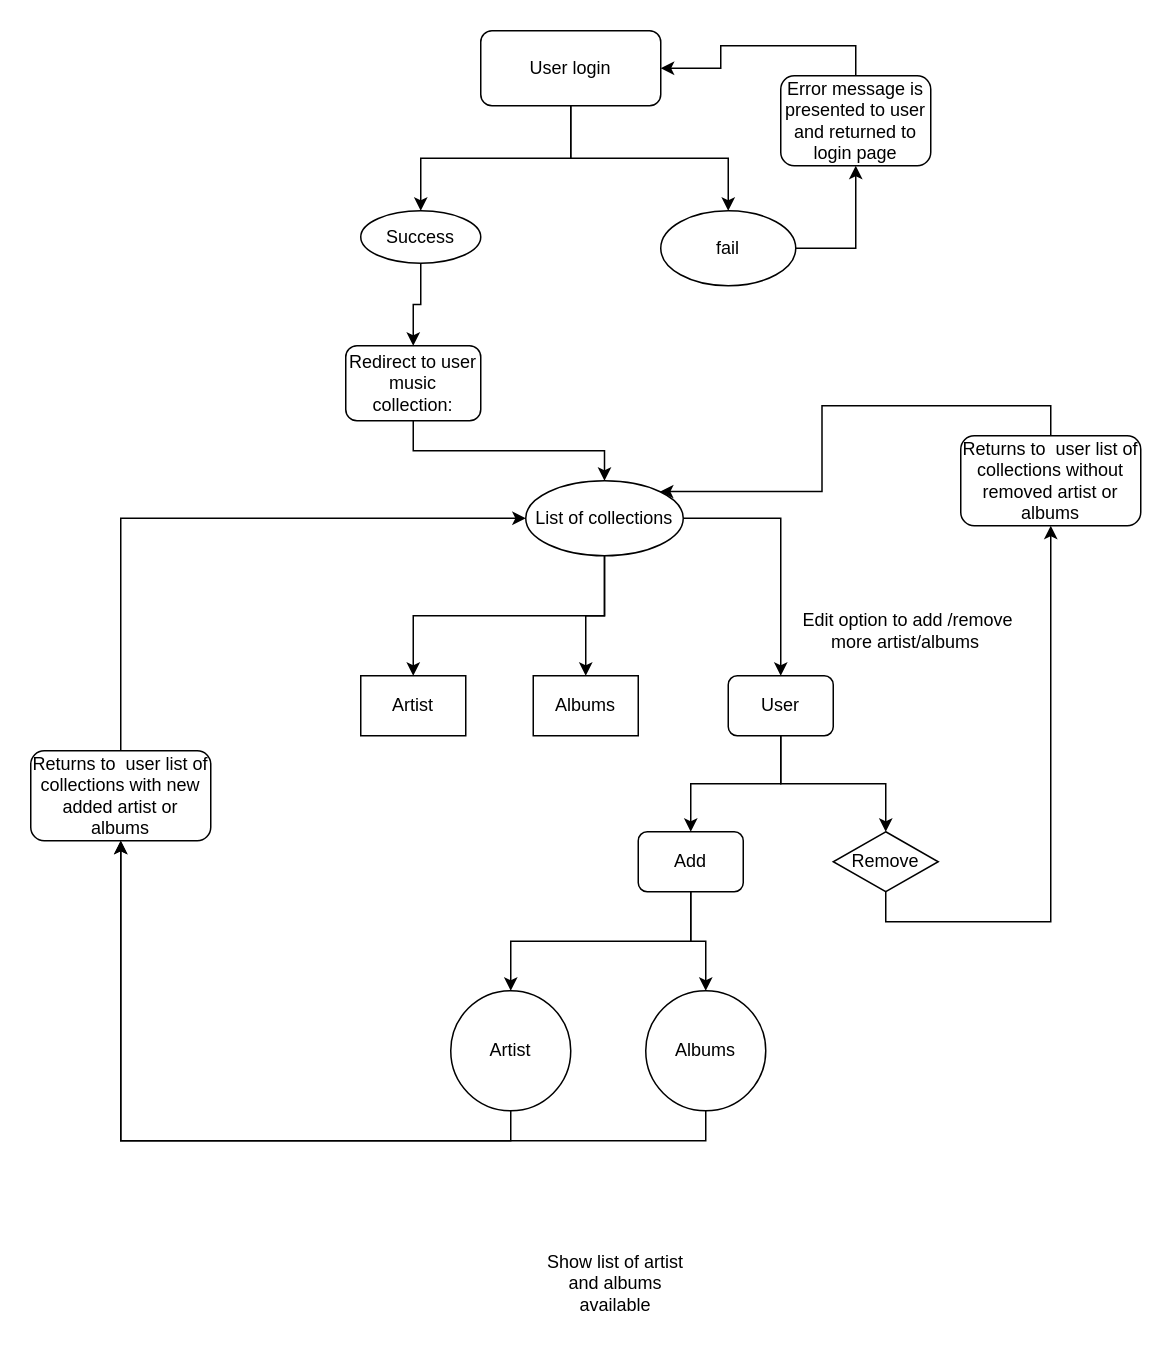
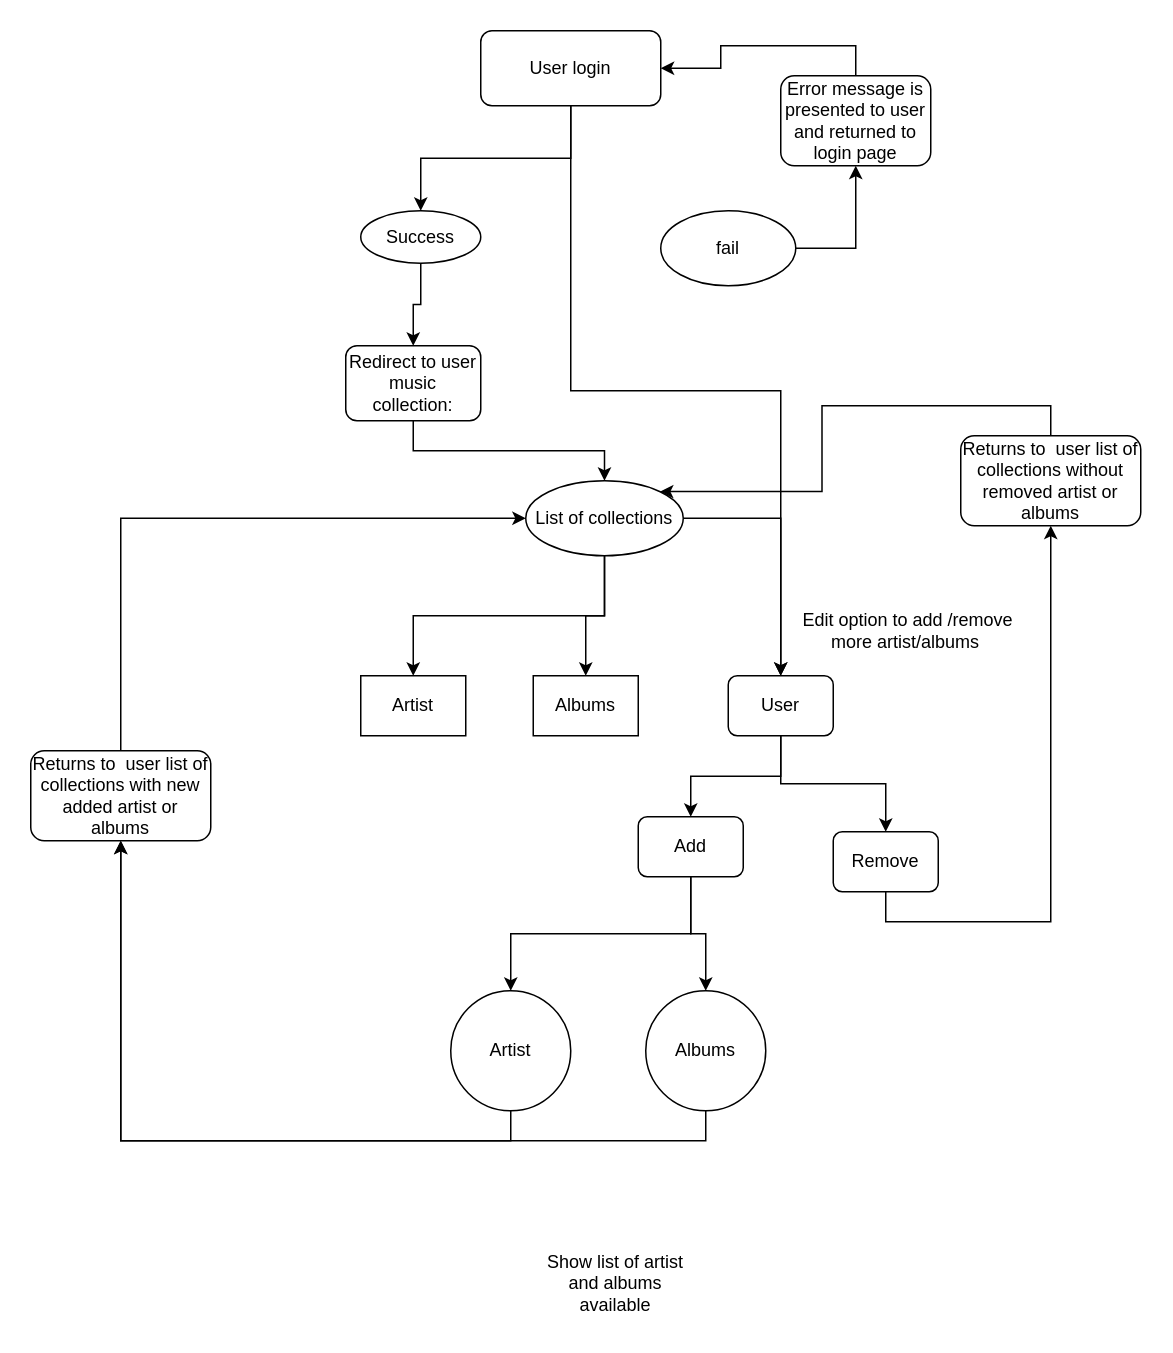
edge "User login" -> "fail": now "User login" -> "User"
node "Add": moved (691, 862) -> (691, 847)
node "Remove": shape diamond -> rounded rectangle
